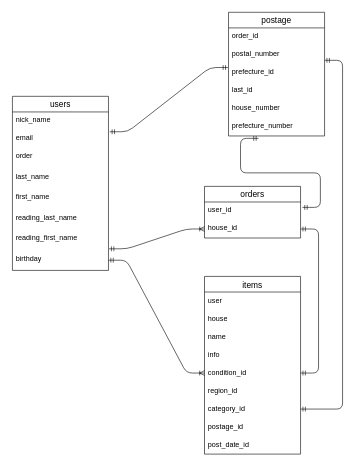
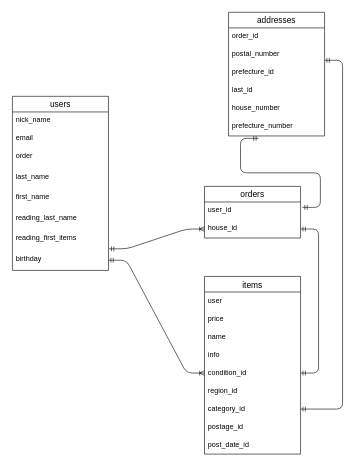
node "postage": label "postage" -> "addresses"
edge "prefecture_id" -- "email": removed
node "reading_first_name": label "reading_first_name" -> "reading_first_items"
node "house": label "house" -> "price"
